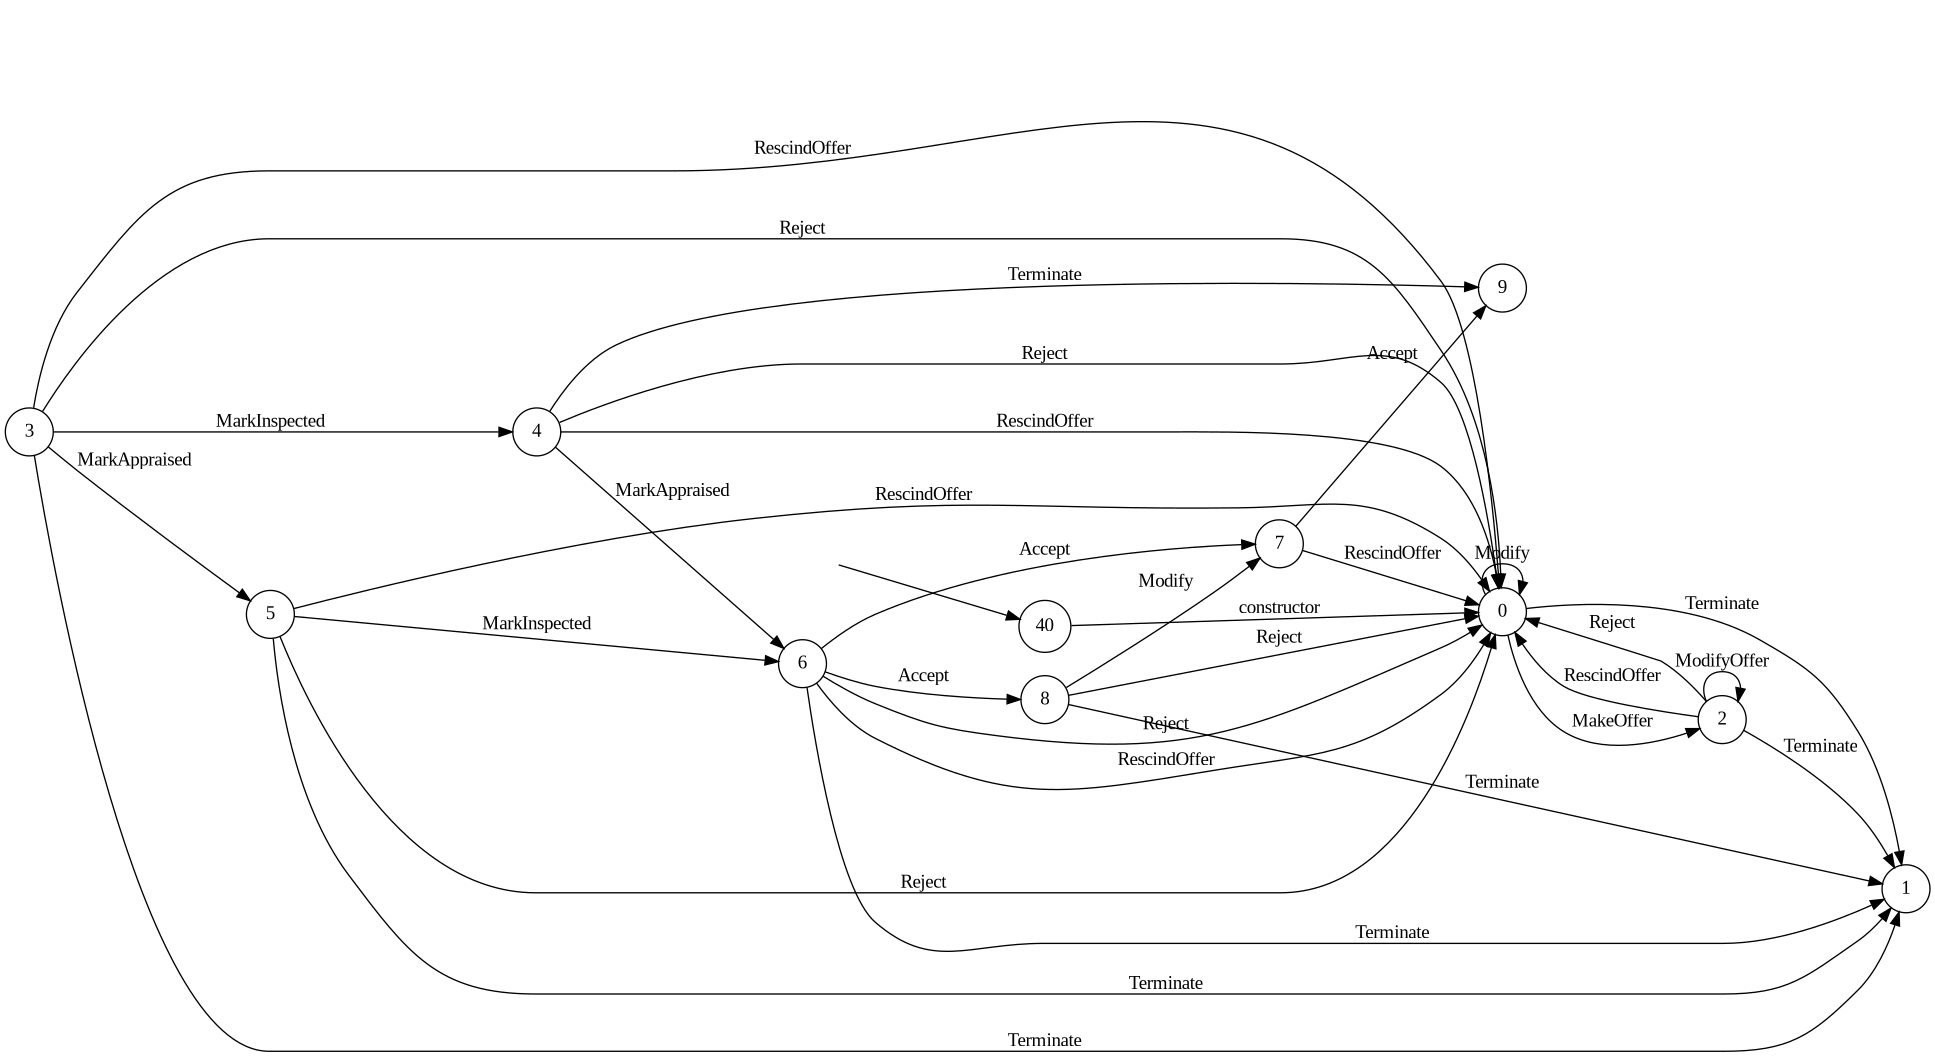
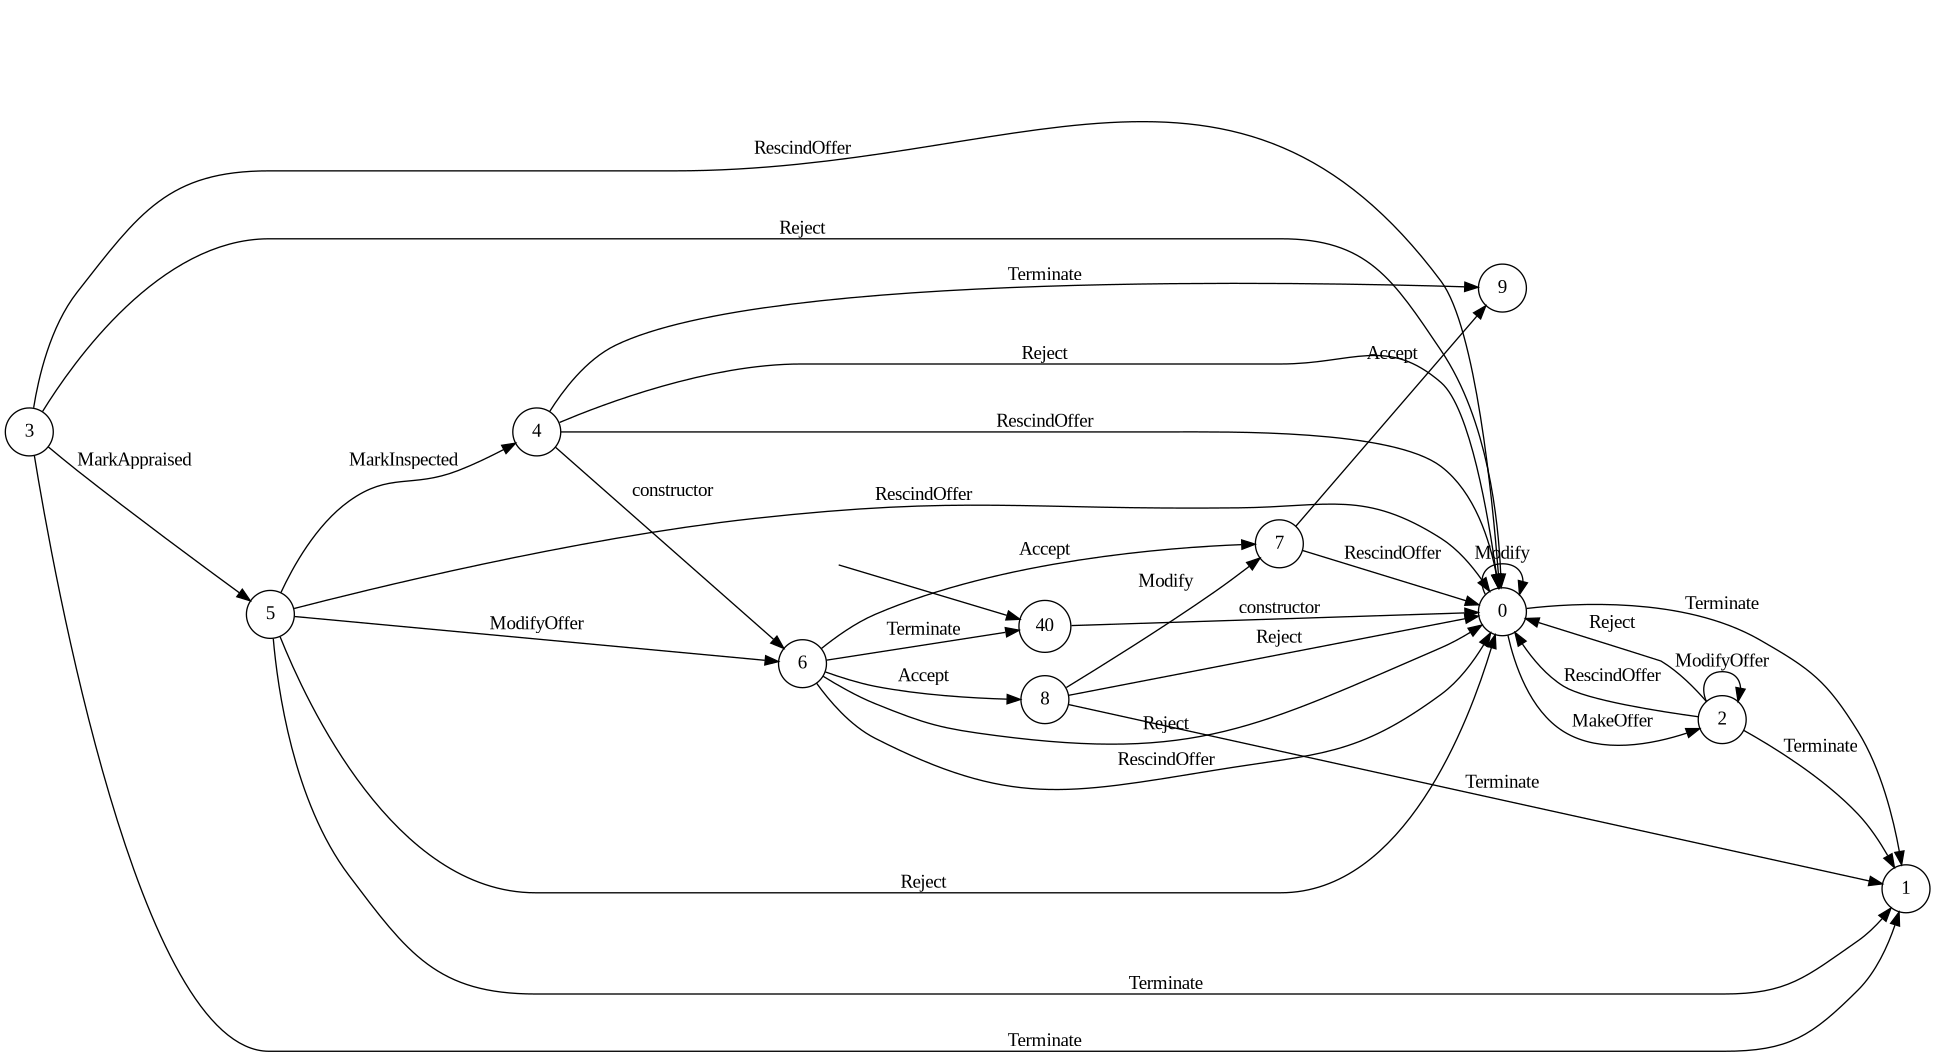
edge "3" -> "4": now "5" -> "4"
edge "4" -> "6": label "MarkAppraised" -> "constructor"
edge "5" -> "6": label "MarkInspected" -> "ModifyOffer"
edge "6" -> "1": now "6" -> "40"
